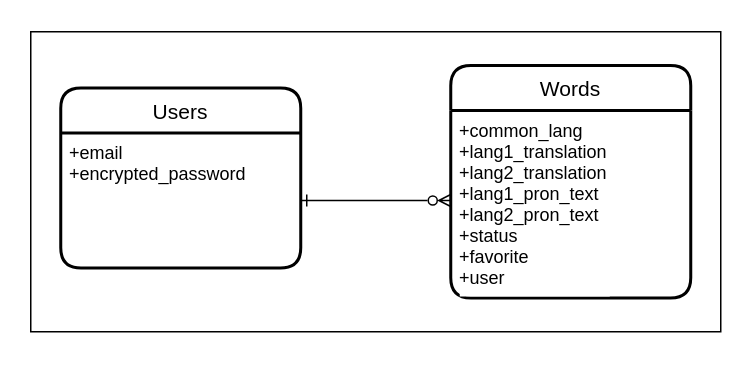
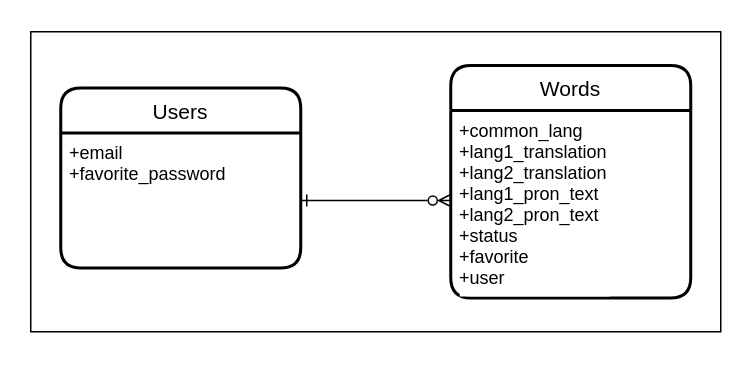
node "+email +encrypted_password": label "+email +encrypted_password" -> "+email +favorite_password"
